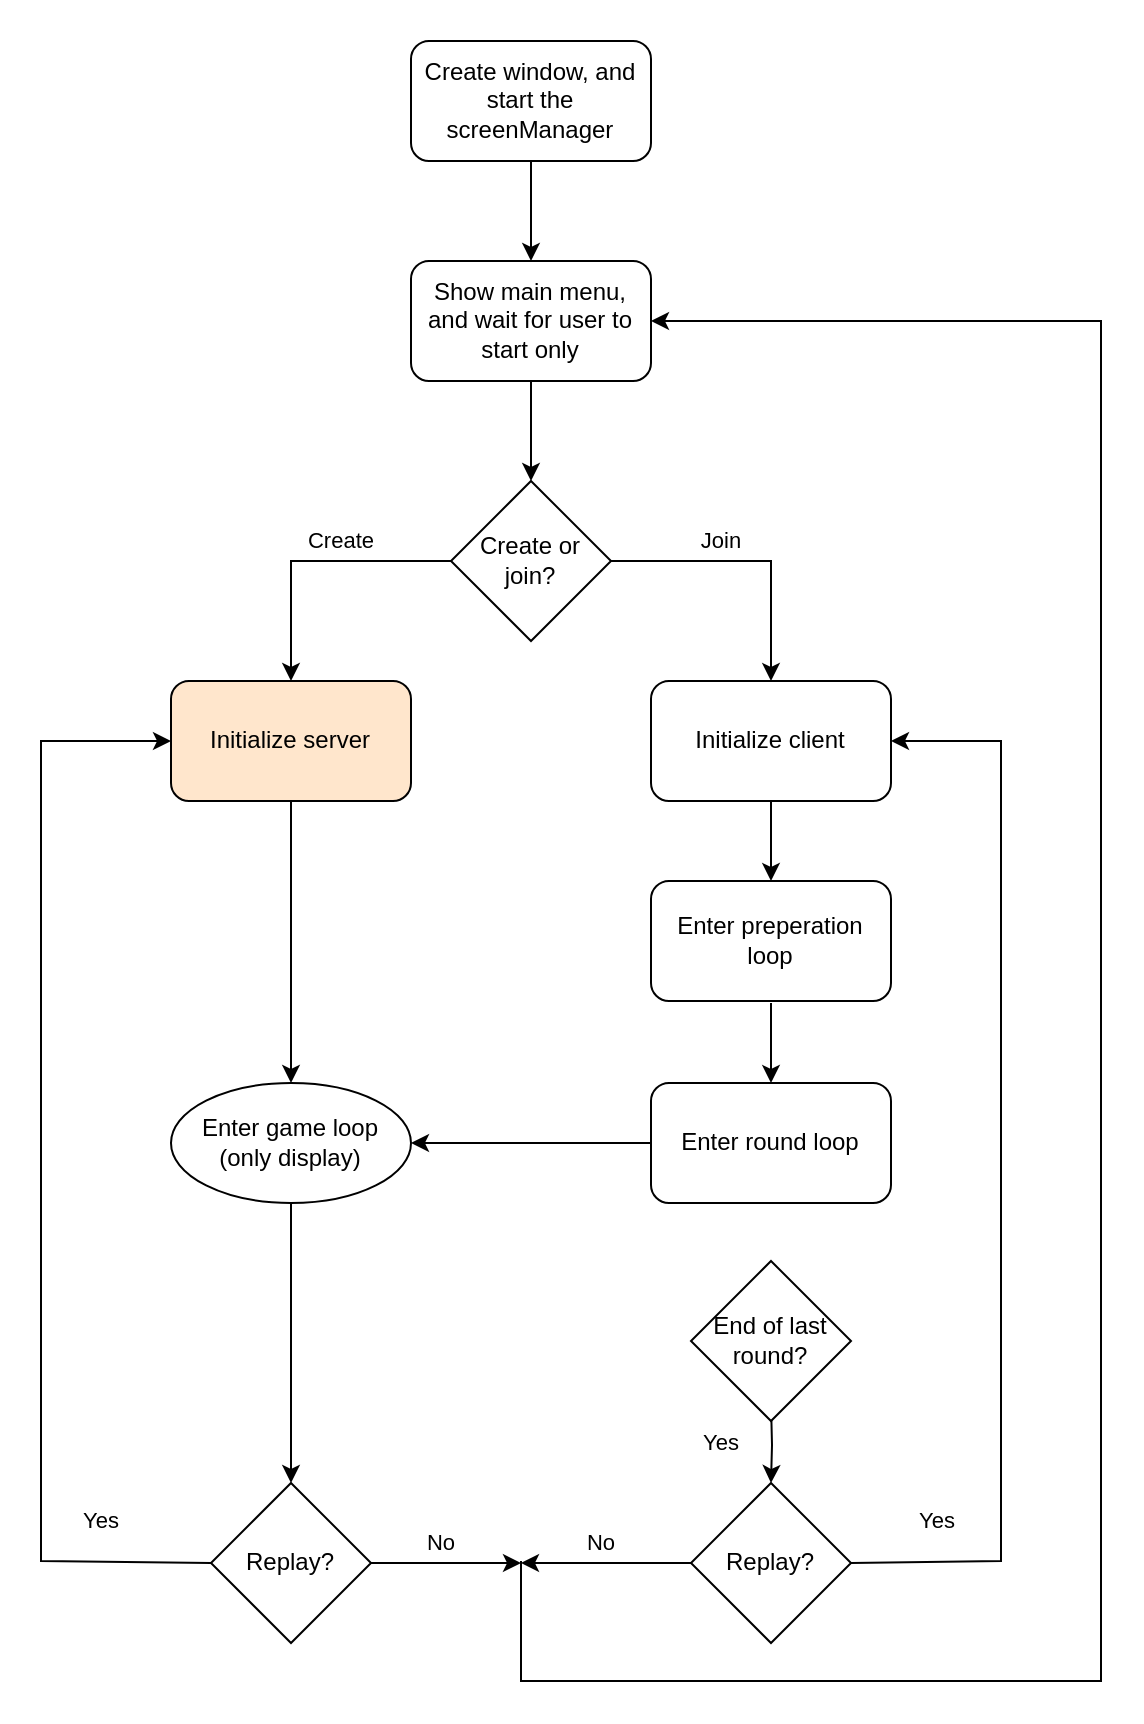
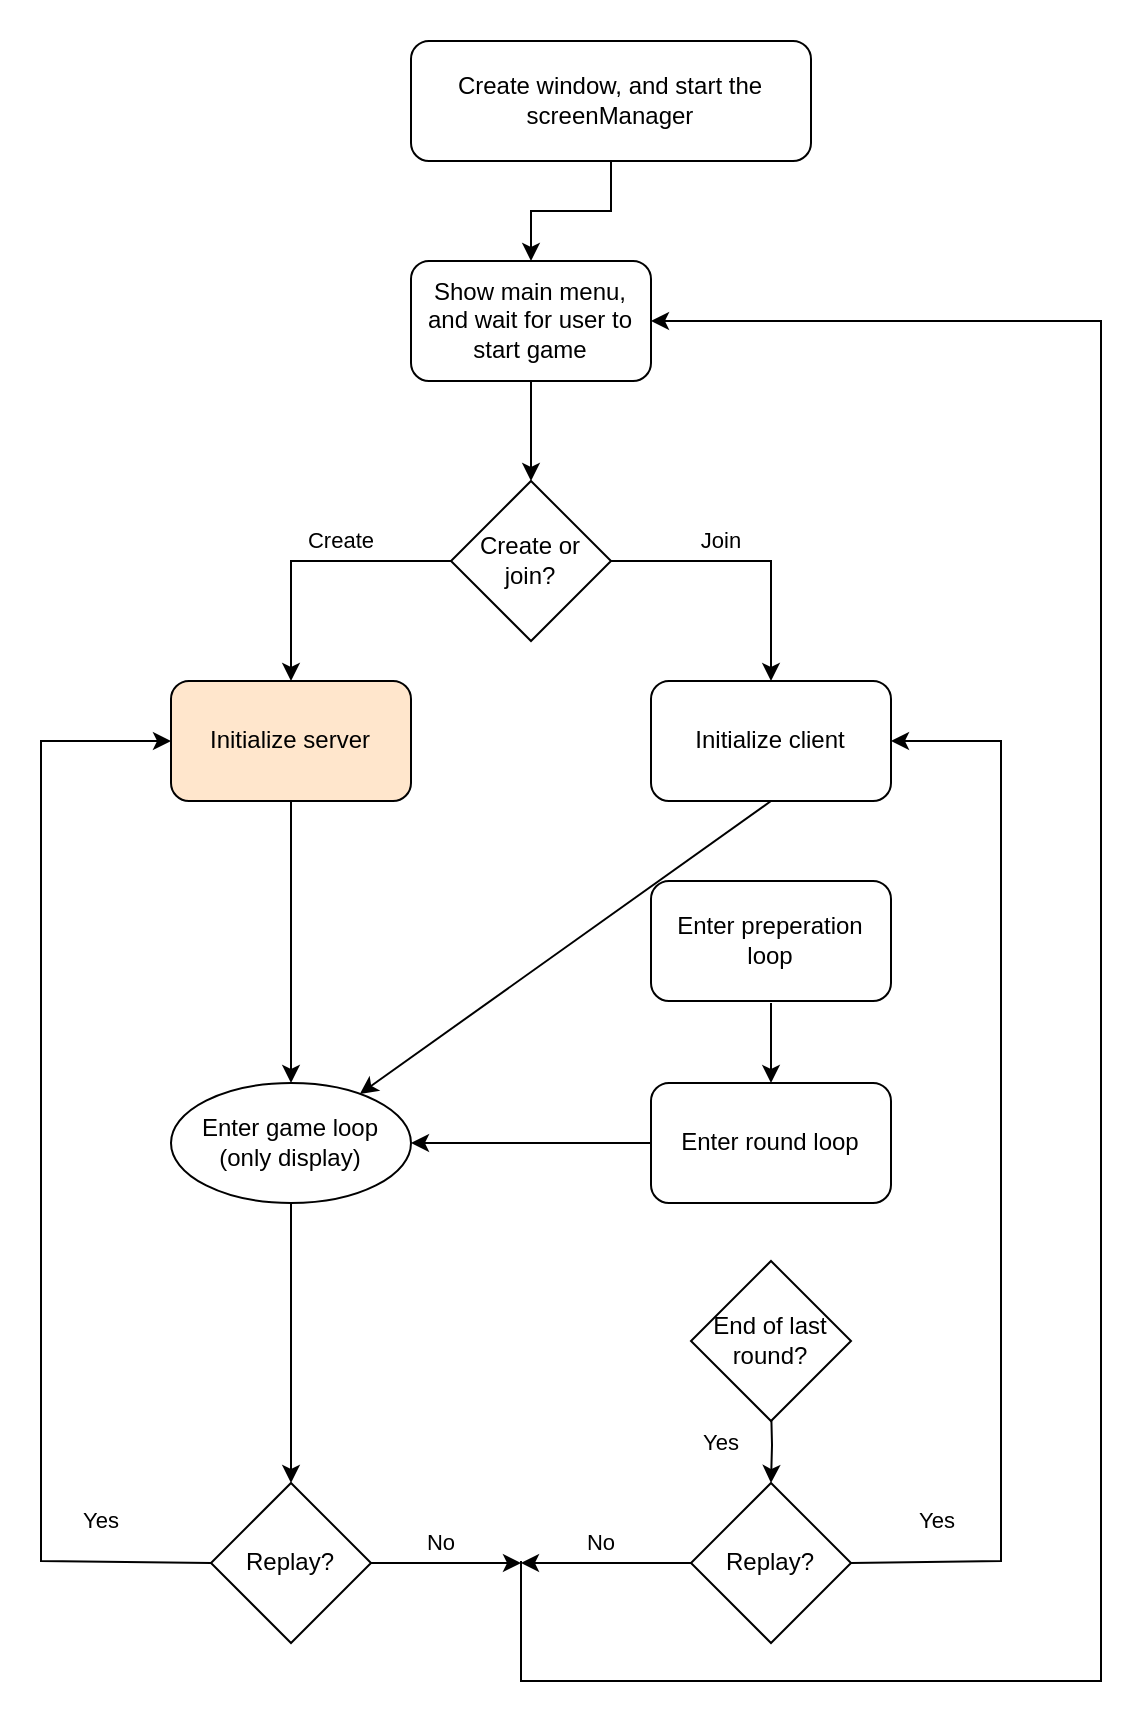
node "Create window, and start the screenManager": size 240x120 -> 400x120
node "Show main menu, and wait for user to start only": label "Show main menu, and wait for user to start only" -> "Show main menu, and wait for user to start game"
edge "Initialize client" -> "Enter preperation loop": now "Initialize client" -> "Enter game loop (only display)"
